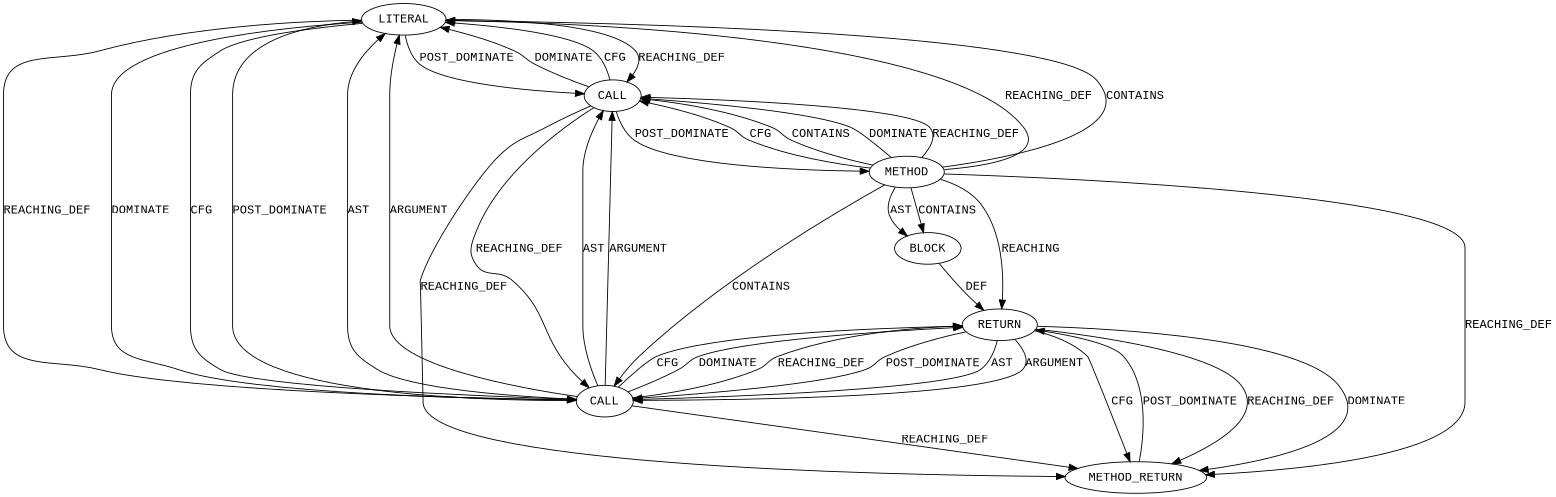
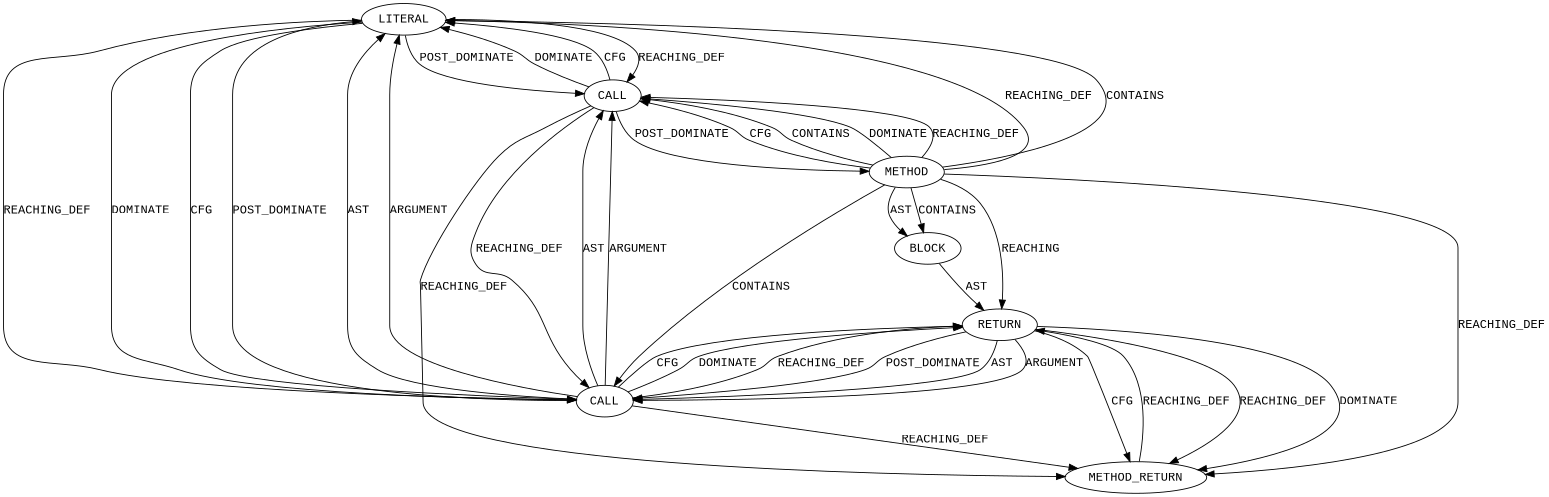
edge "BLOCK" -> "RETURN": label "DEF" -> "AST"
edge "METHOD_RETURN" -> "RETURN": label "POST_DOMINATE" -> "REACHING_DEF"
